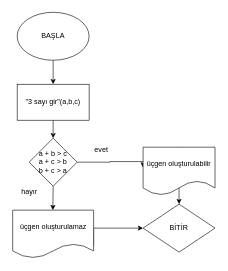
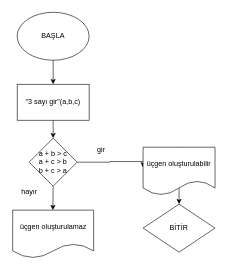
node "evet": label "evet" -> "gir"
edge "üçgen oluşturulamaz" -> "BİTİR": removed
